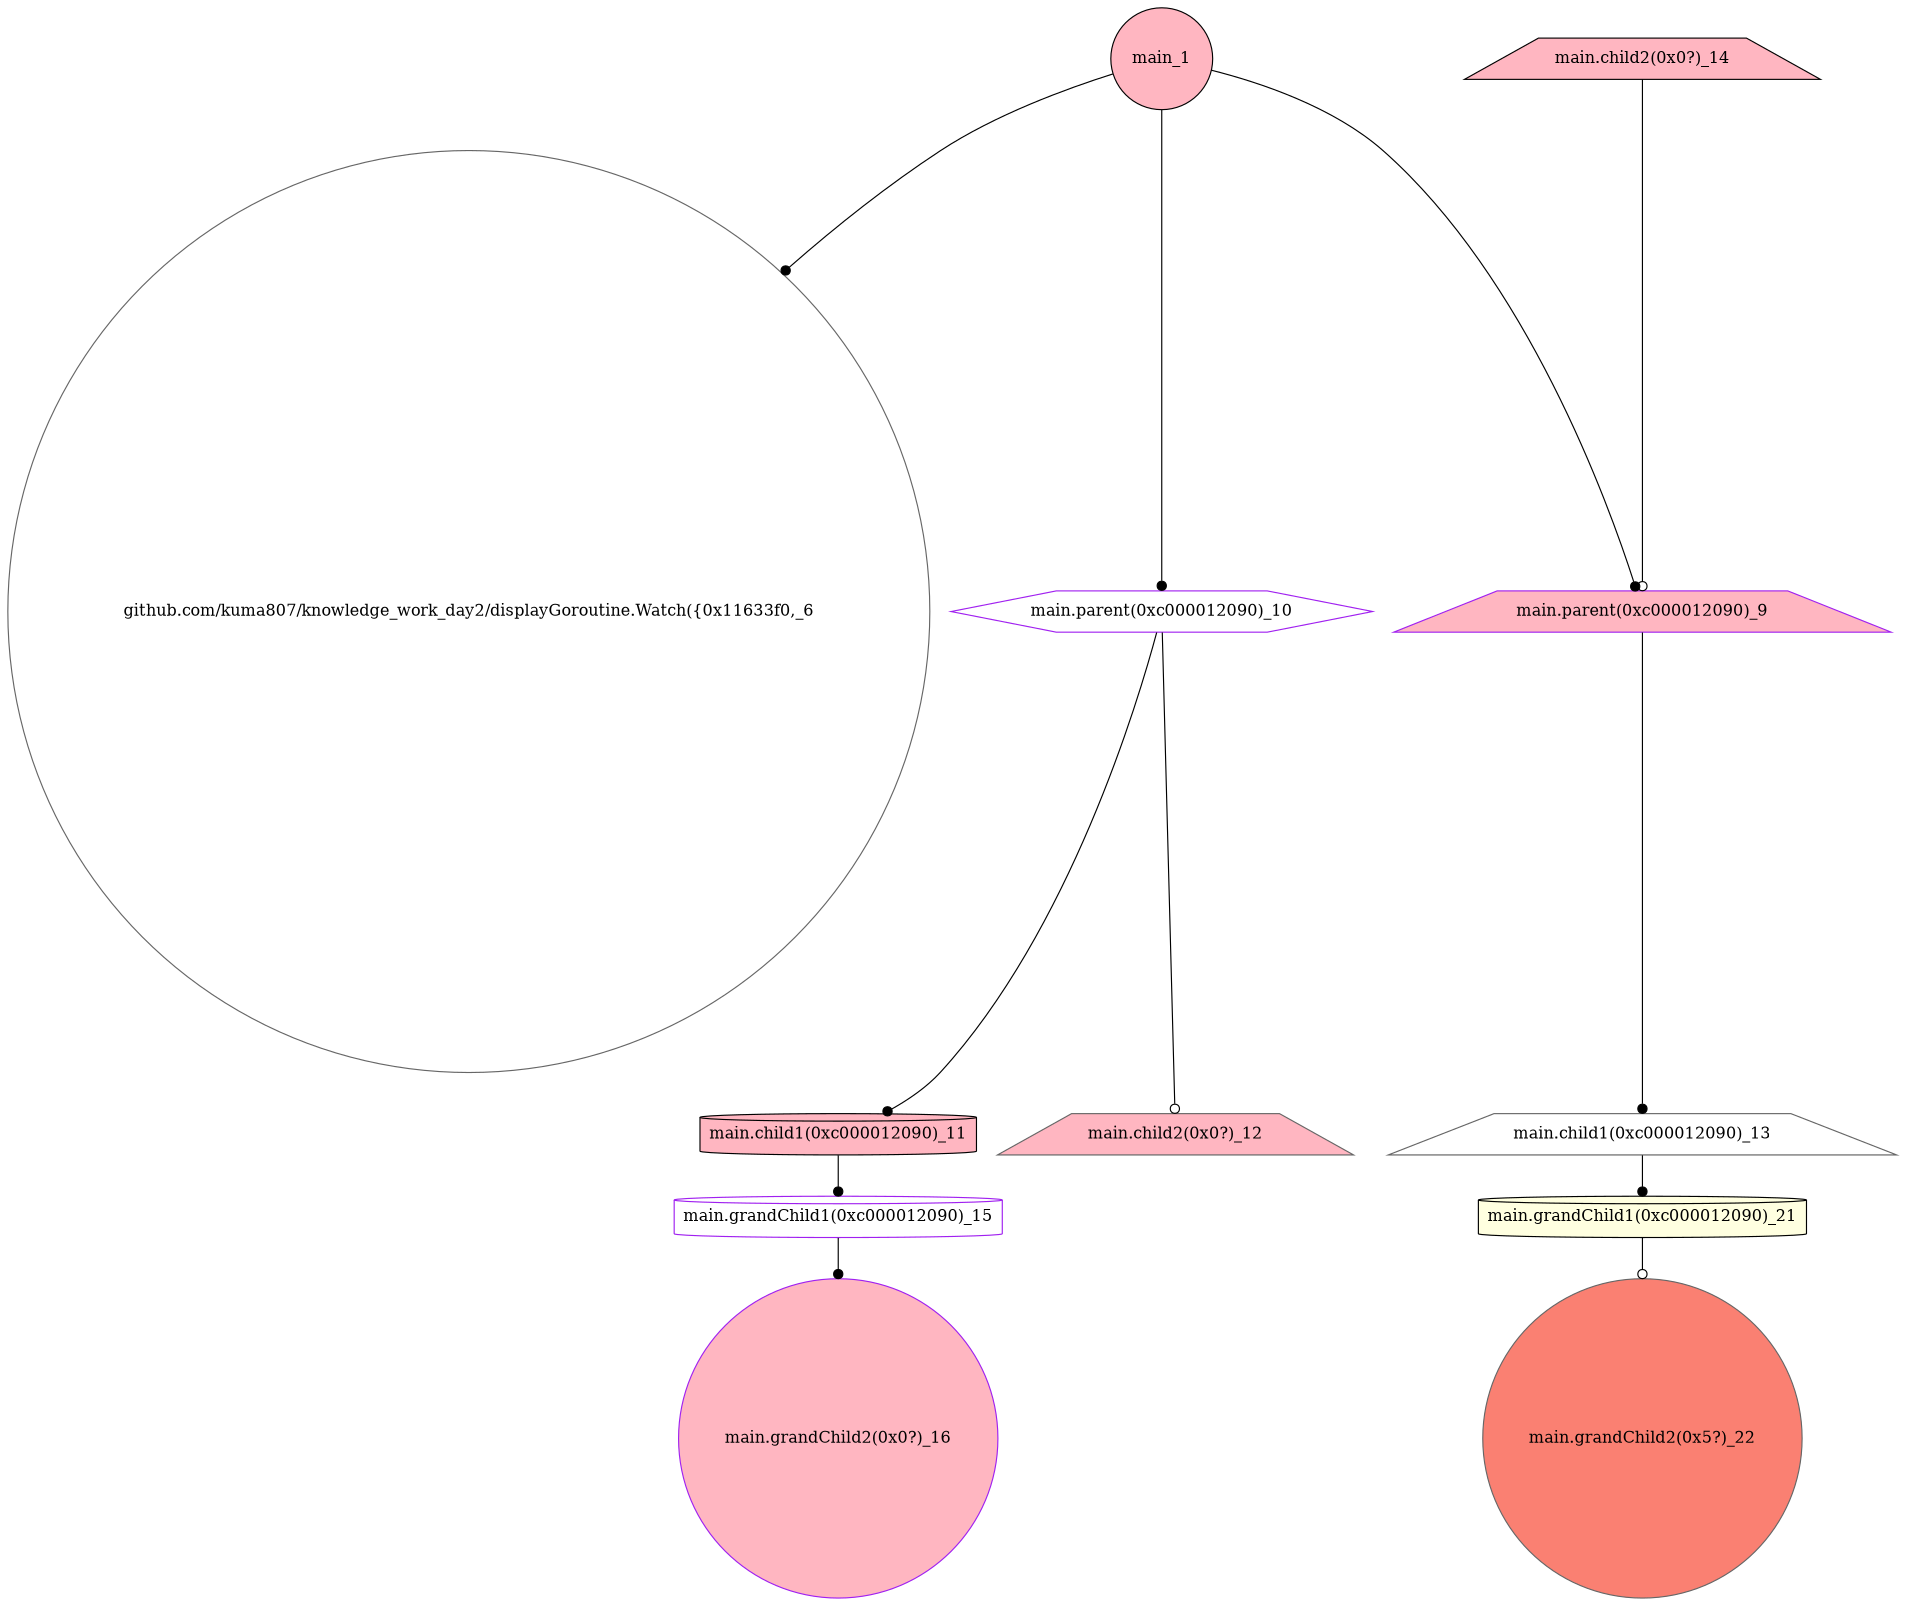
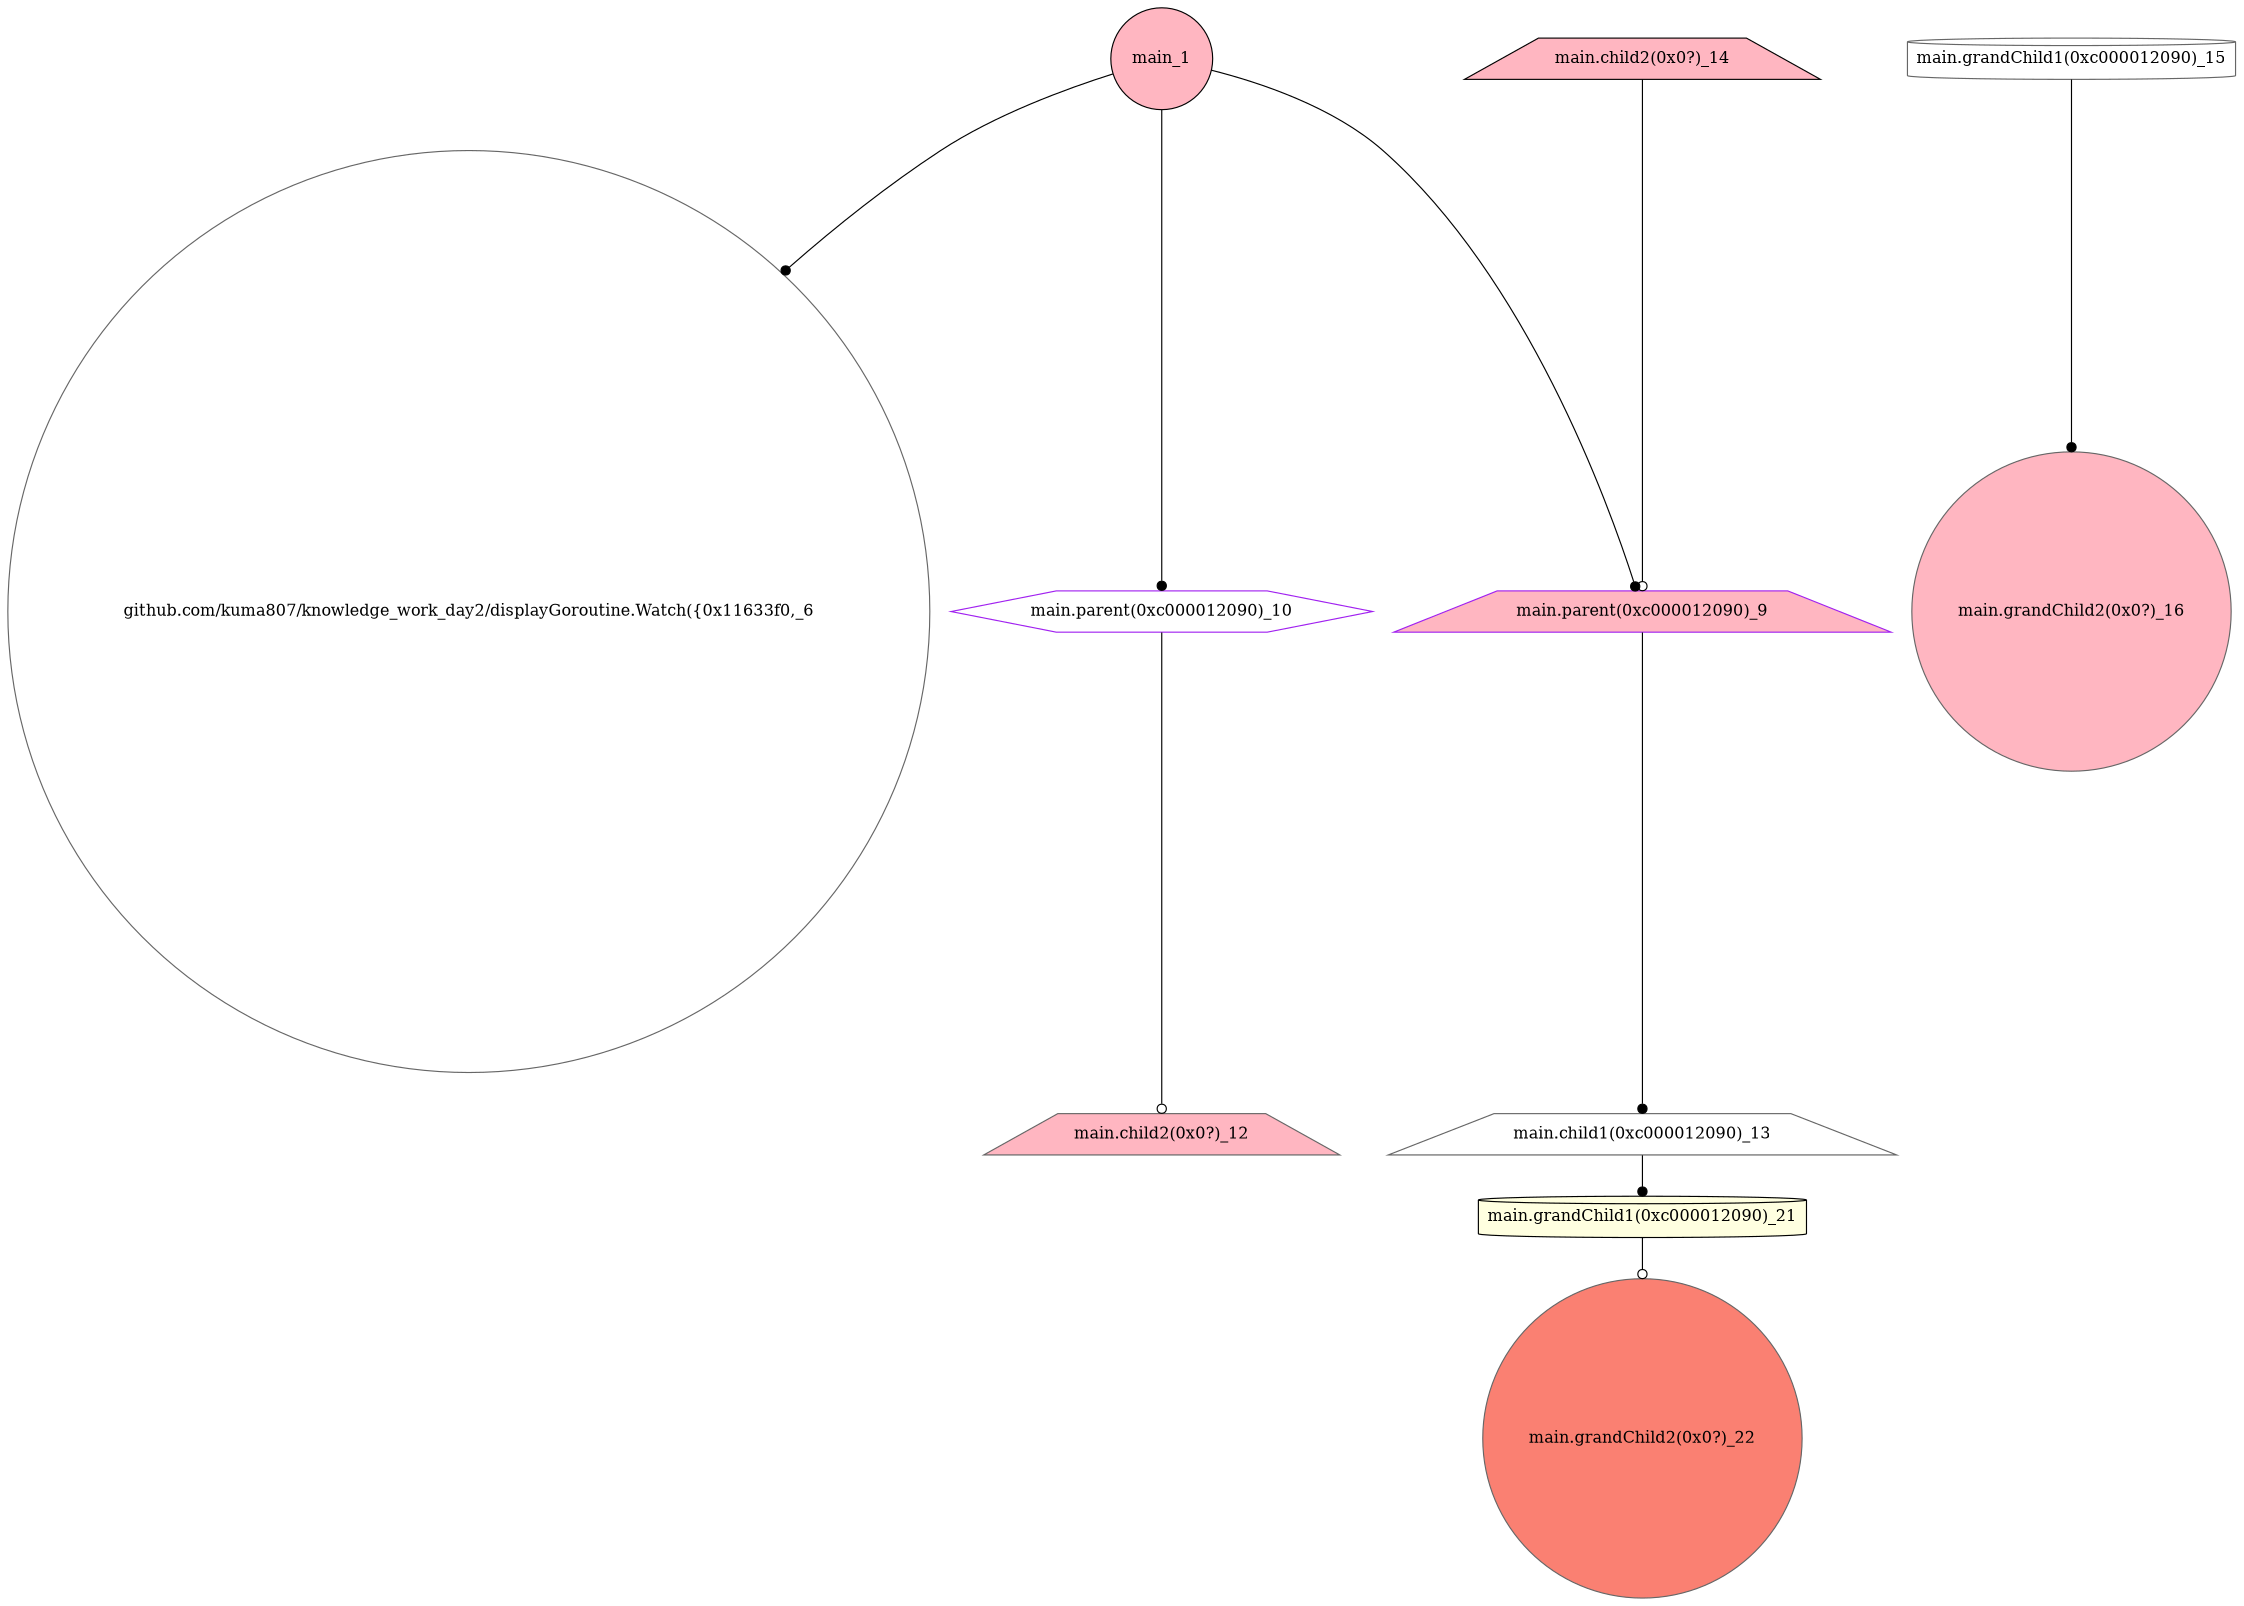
node "main.child1(0xc000012090)_11": removed
node "main.grandChild1(0xc000012090)_15": color purple -> gray40
node "main.grandChild2(0x0?)_16": color purple -> gray40
node "main.grandChild2(0x5?)_22": label "main.grandChild2(0x5?)_22" -> "main.grandChild2(0x0?)_22"
